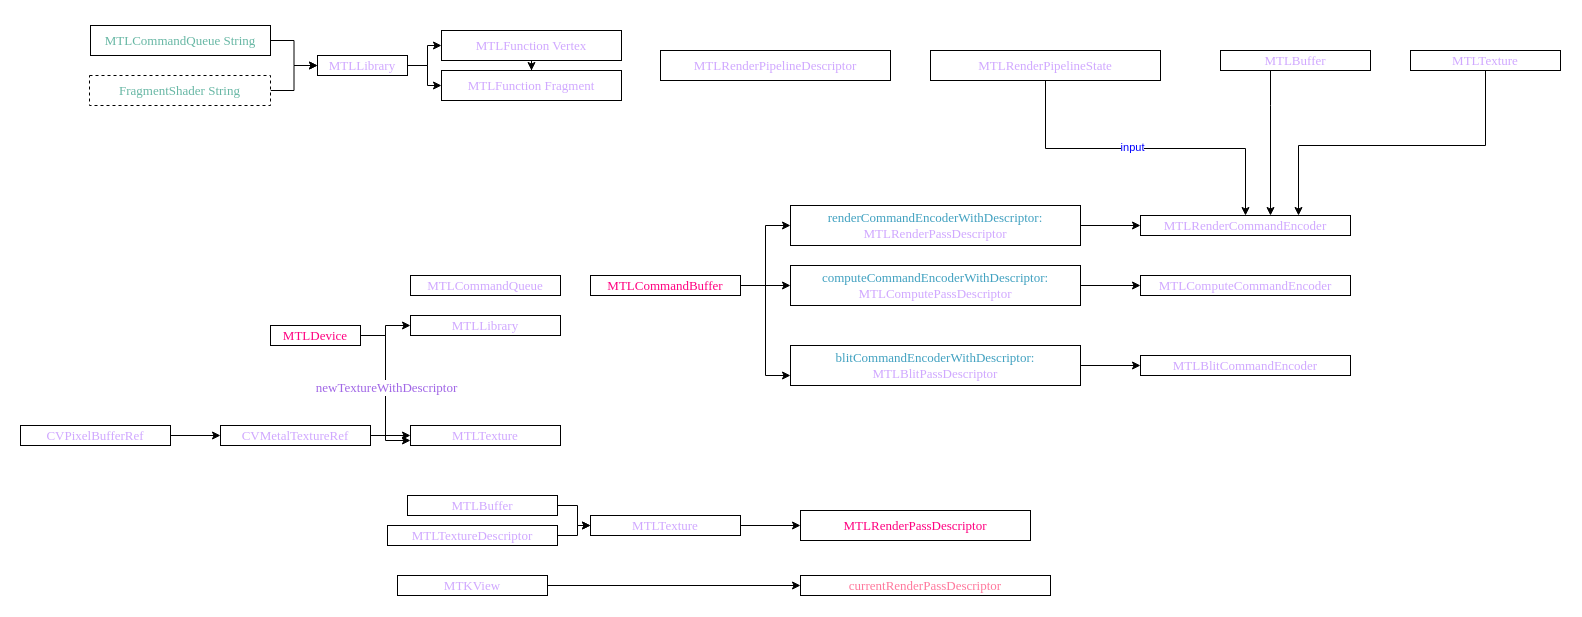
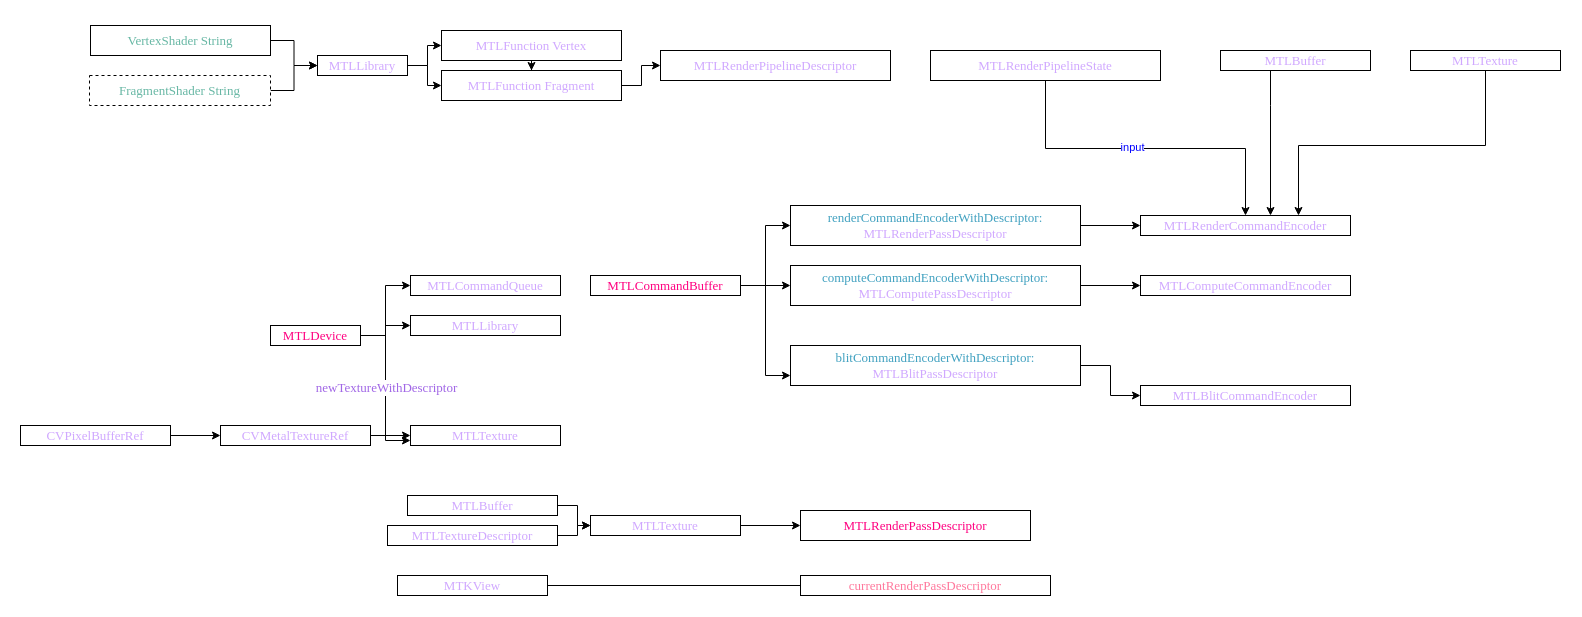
node "MTLCommandQueue String": label "MTLCommandQueue String" -> "VertexShader String"
edge "MTLFunction Fragment" -> "MTLRenderPipelineDescriptor": added
edge "MTLDevice" -> "MTLCommandQueue": added
node "MTLBlitCommandEncoder": moved (1246, 366) -> (1246, 396)
edge "MTKView" -> "currentRenderPassDescriptor": arrowhead classic -> none
